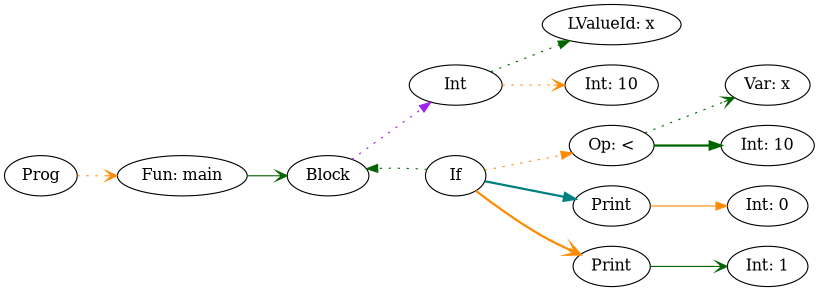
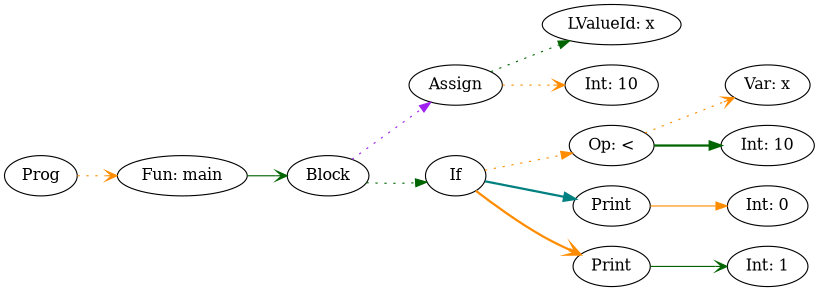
node "Int": label "Int" -> "Assign"
edge "Op: <" -> "Var: x": color darkgreen -> darkorange
edge "If" -> "Block": reversed
